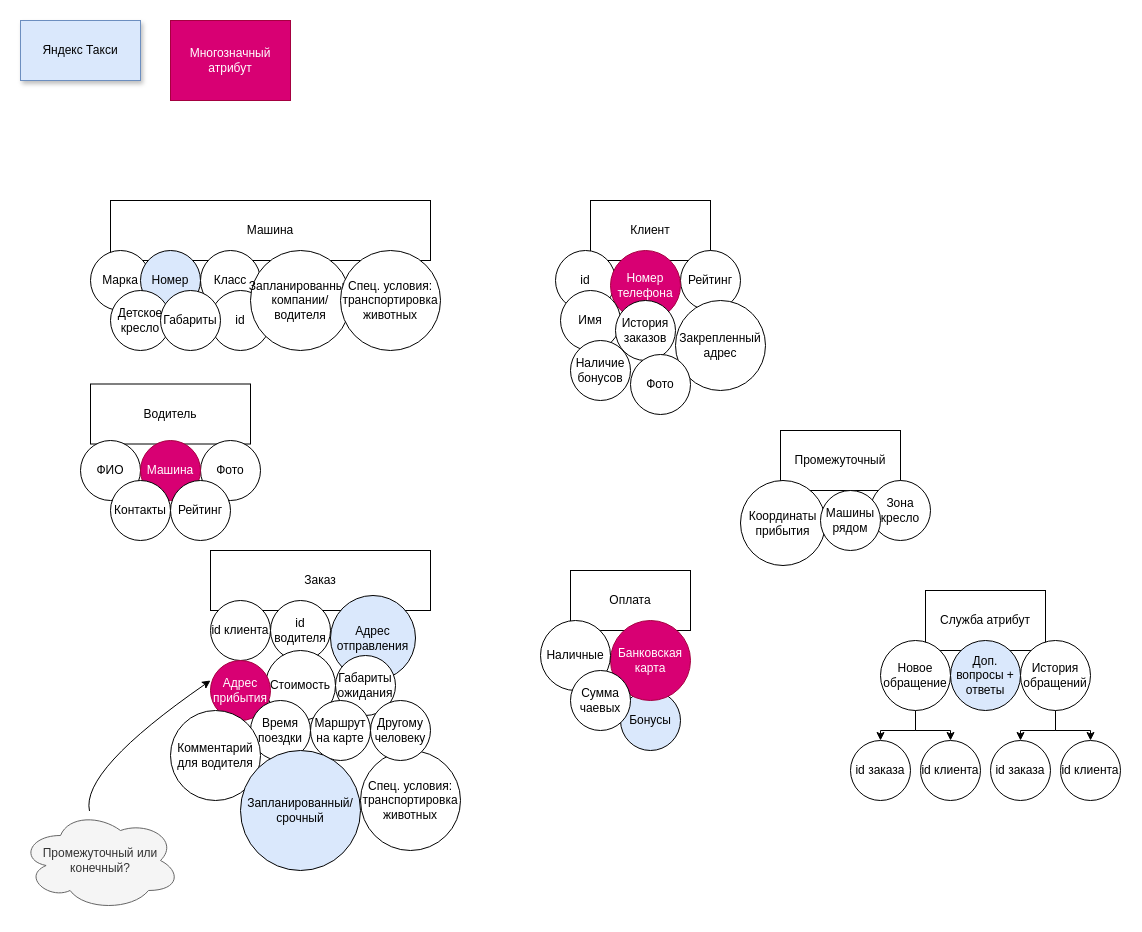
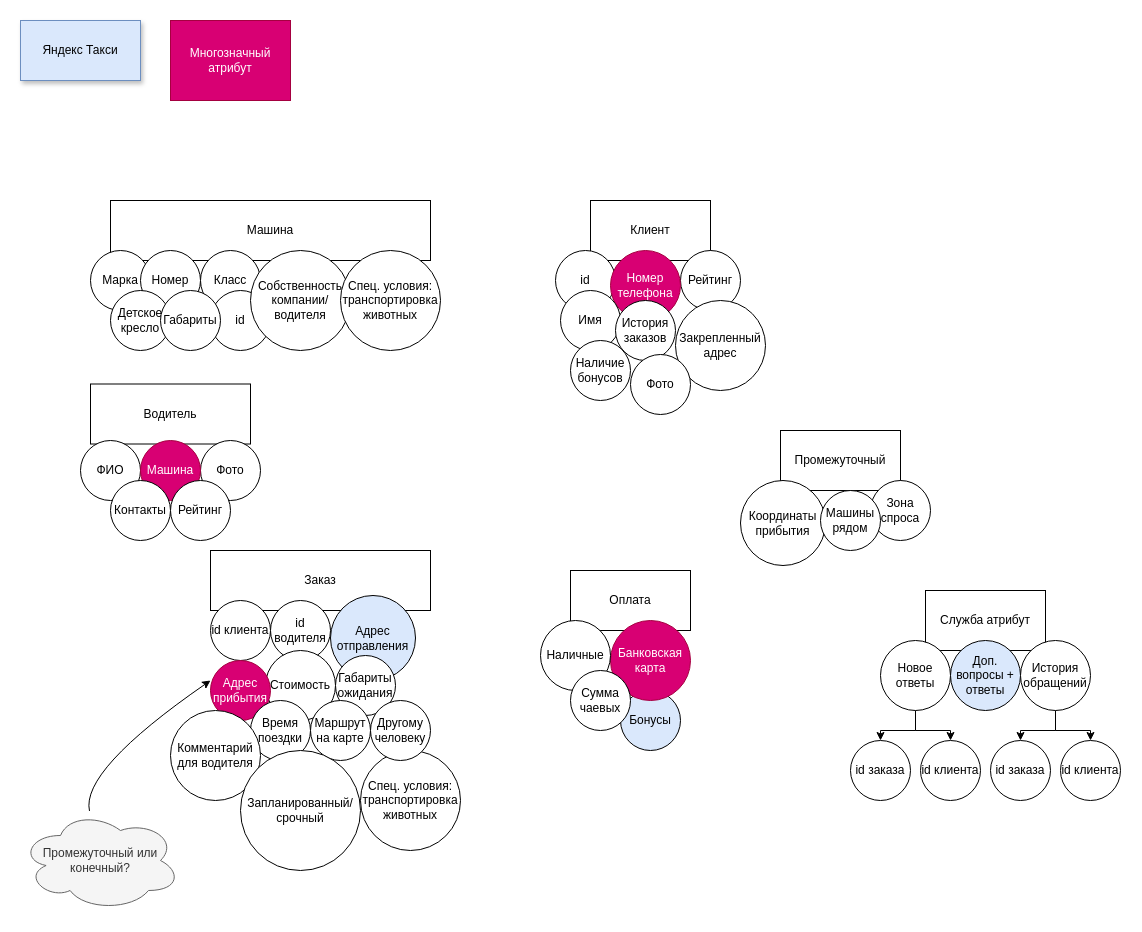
node "Номер": fillcolor #dae8fc -> #ffffff
node "Запланированный компании/водителя": label "Запланированный компании/водителя" -> "Собственность компании/водителя"
node "Зона кресло": label "Зона кресло" -> "Зона спроса"
node "Новое обращение": label "Новое обращение" -> "Новое ответы"
node "Запланированный/срочный": fillcolor #dae8fc -> #ffffff
